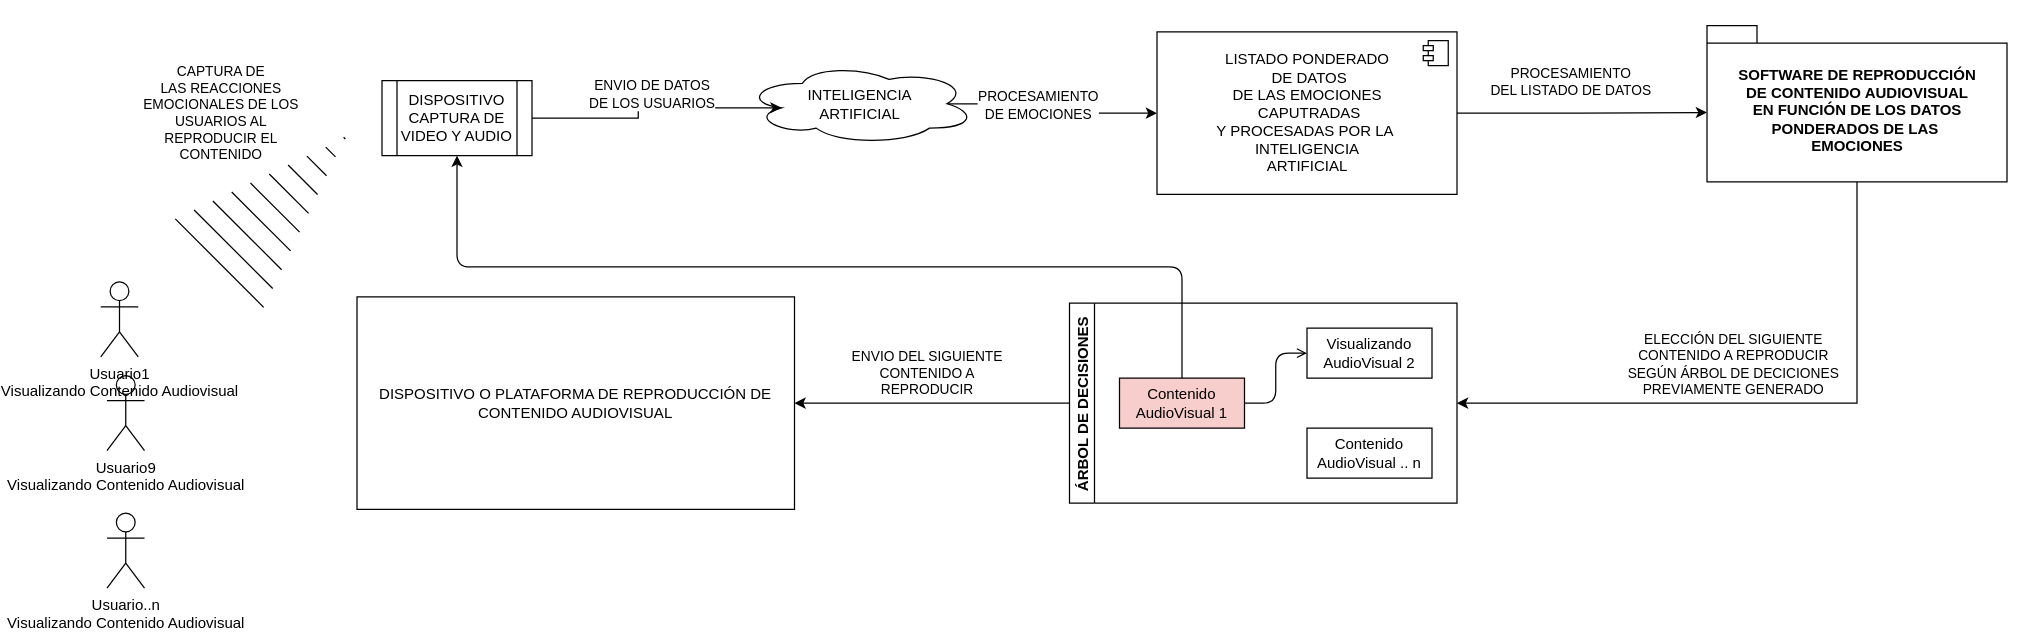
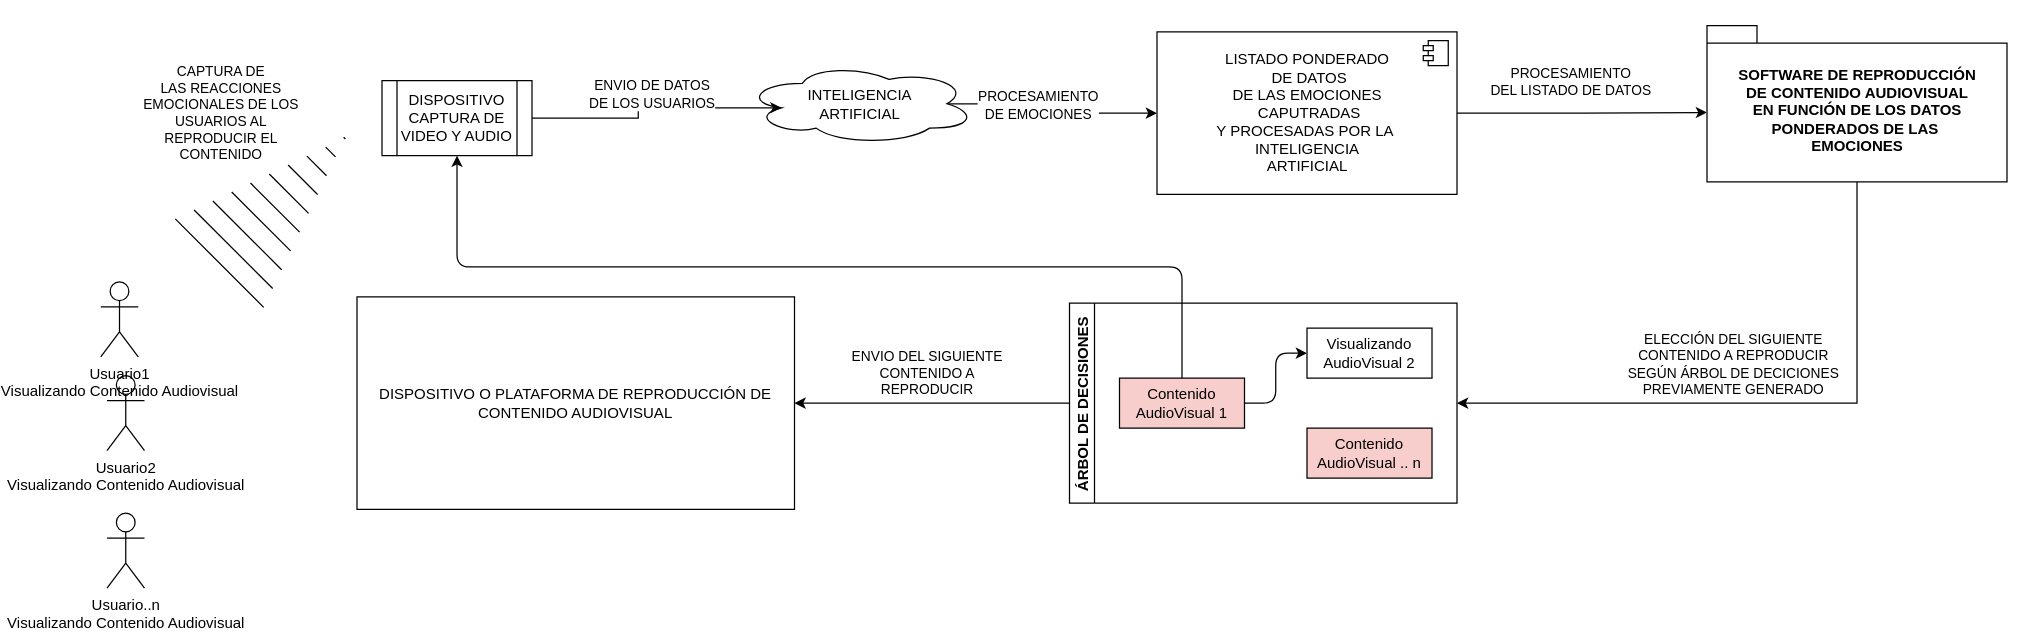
edge "ContenidoAudioVisual 1" -> "VisualizandoAudioVisual 2": arrowhead open -> classic
node "ContenidoAudioVisual .. n": fillcolor #ffffff -> #f8cecc
node "Usuario9 Visualizando Contenido Audiovisual": label "Usuario9 Visualizando Contenido Audiovisual" -> "Usuario2 Visualizando Contenido Audiovisual"
